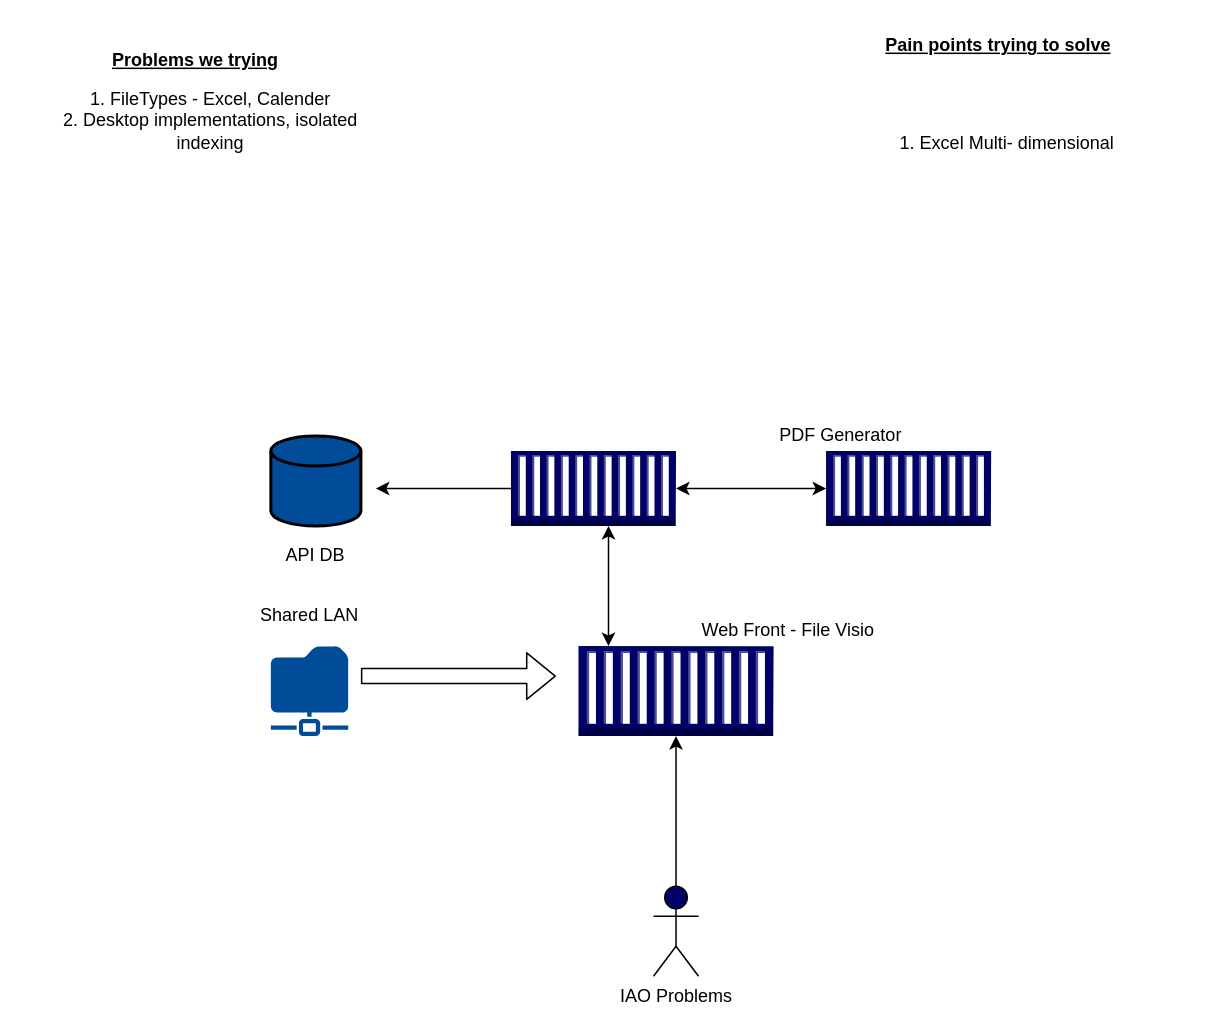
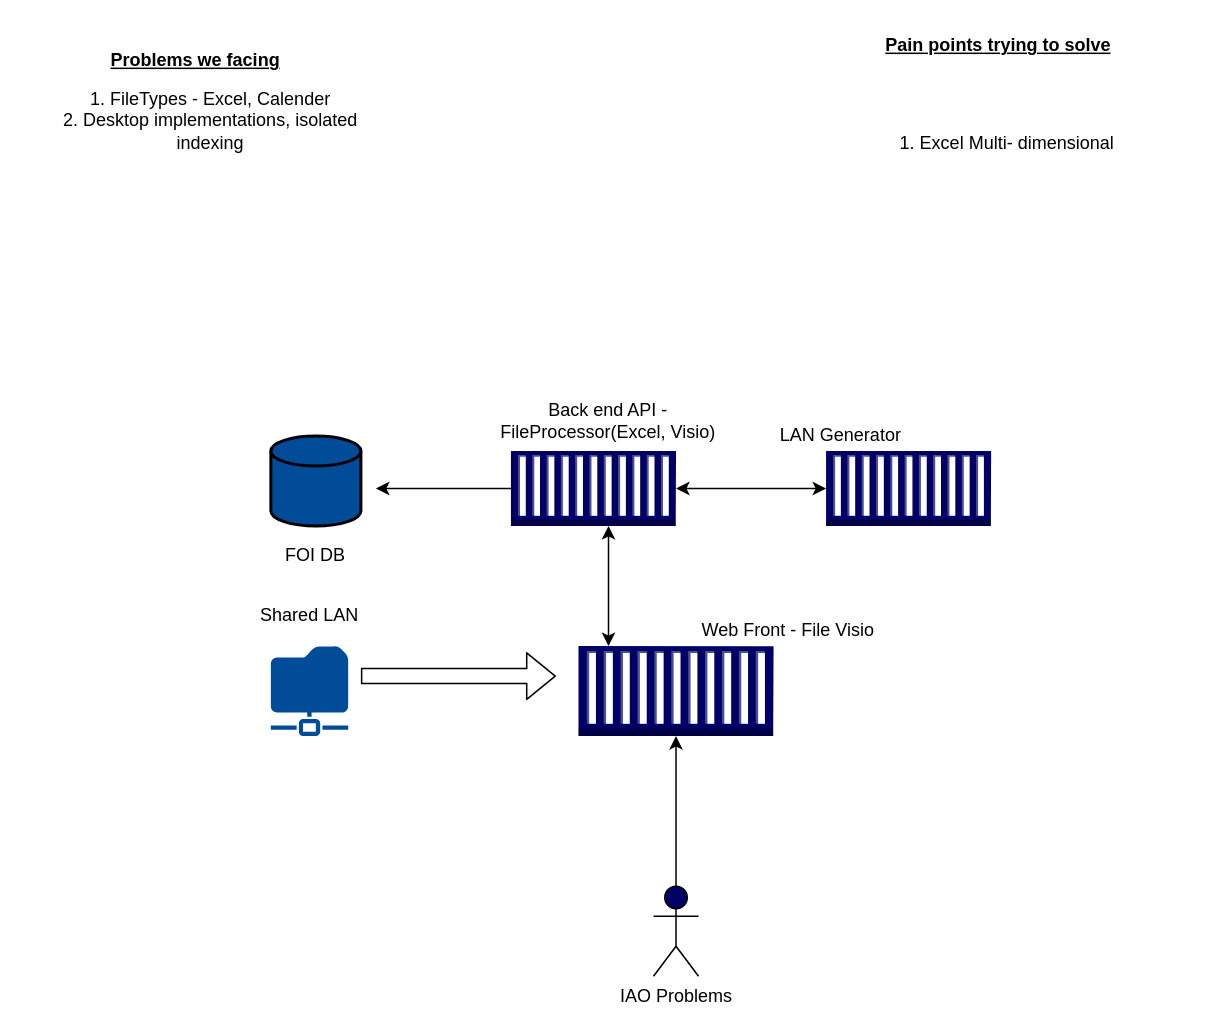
node "Problems we trying": label "Problems we trying" -> "Problems we facing"
node "Back end API - FileProcessor(Excel, Visio)": added
node "PDF Generator": label "PDF Generator" -> "LAN Generator"
node "API DB": label "API DB" -> "FOI DB"
